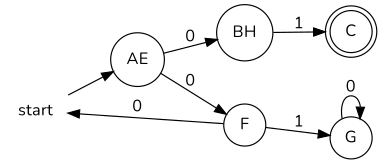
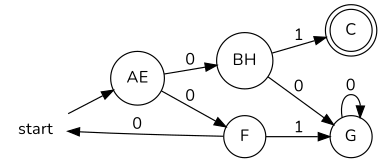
edge "BH" -> "G": added, label "0"
